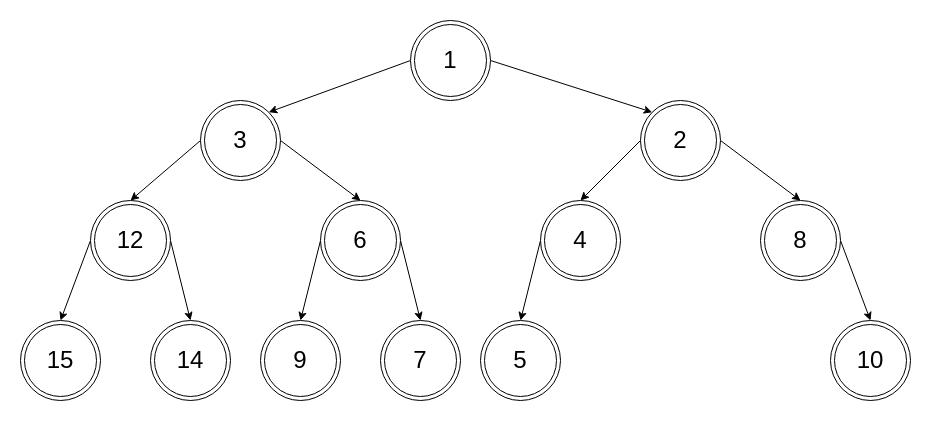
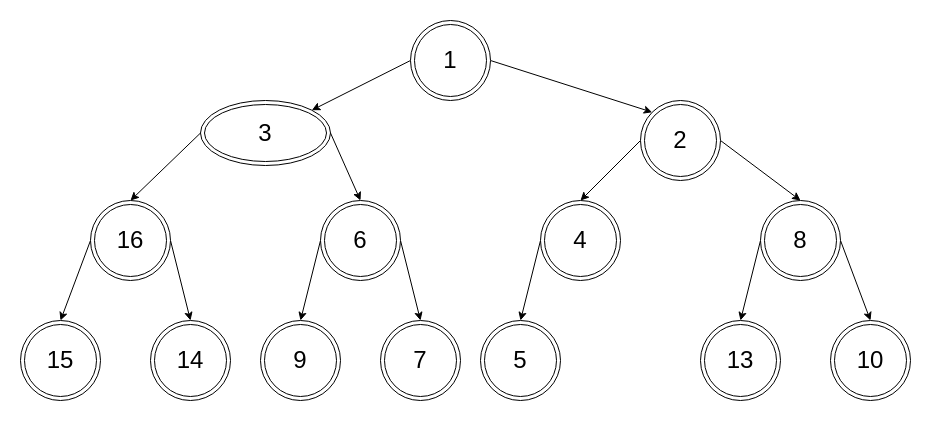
node "3": size 80x80 -> 130x65
node "12": label "12" -> "16"
edge "8" -> "13": added
node "13": added
